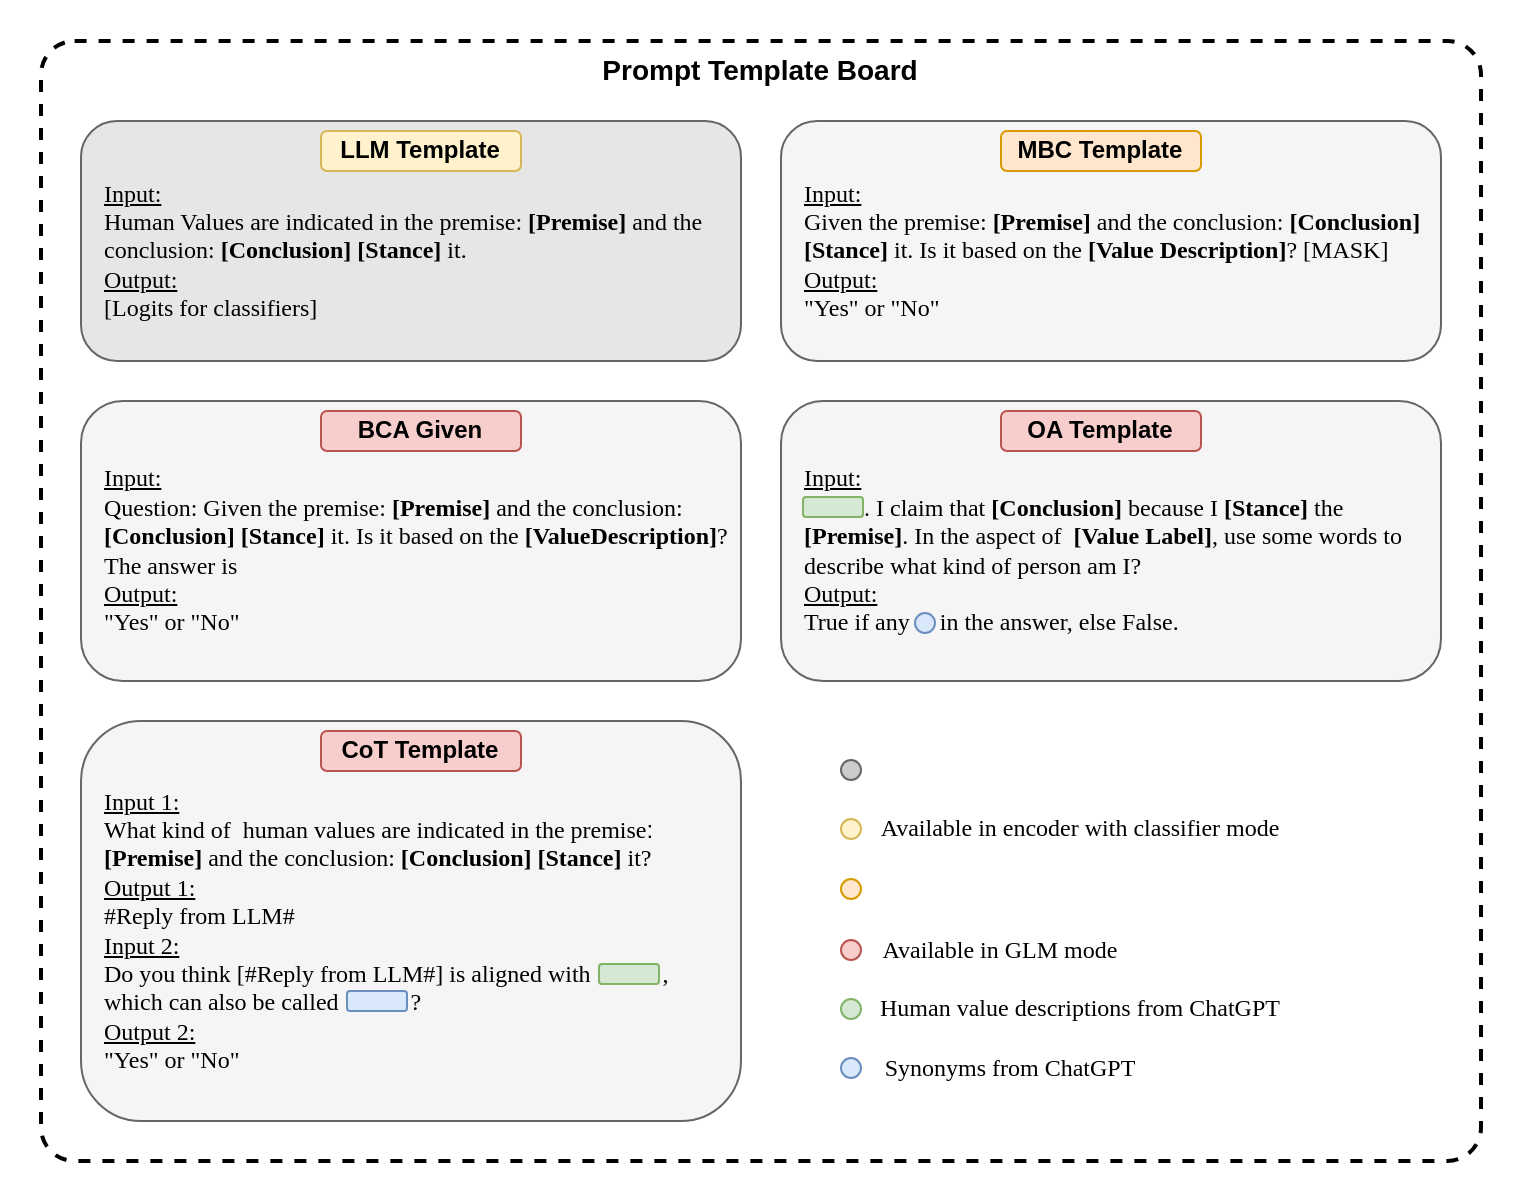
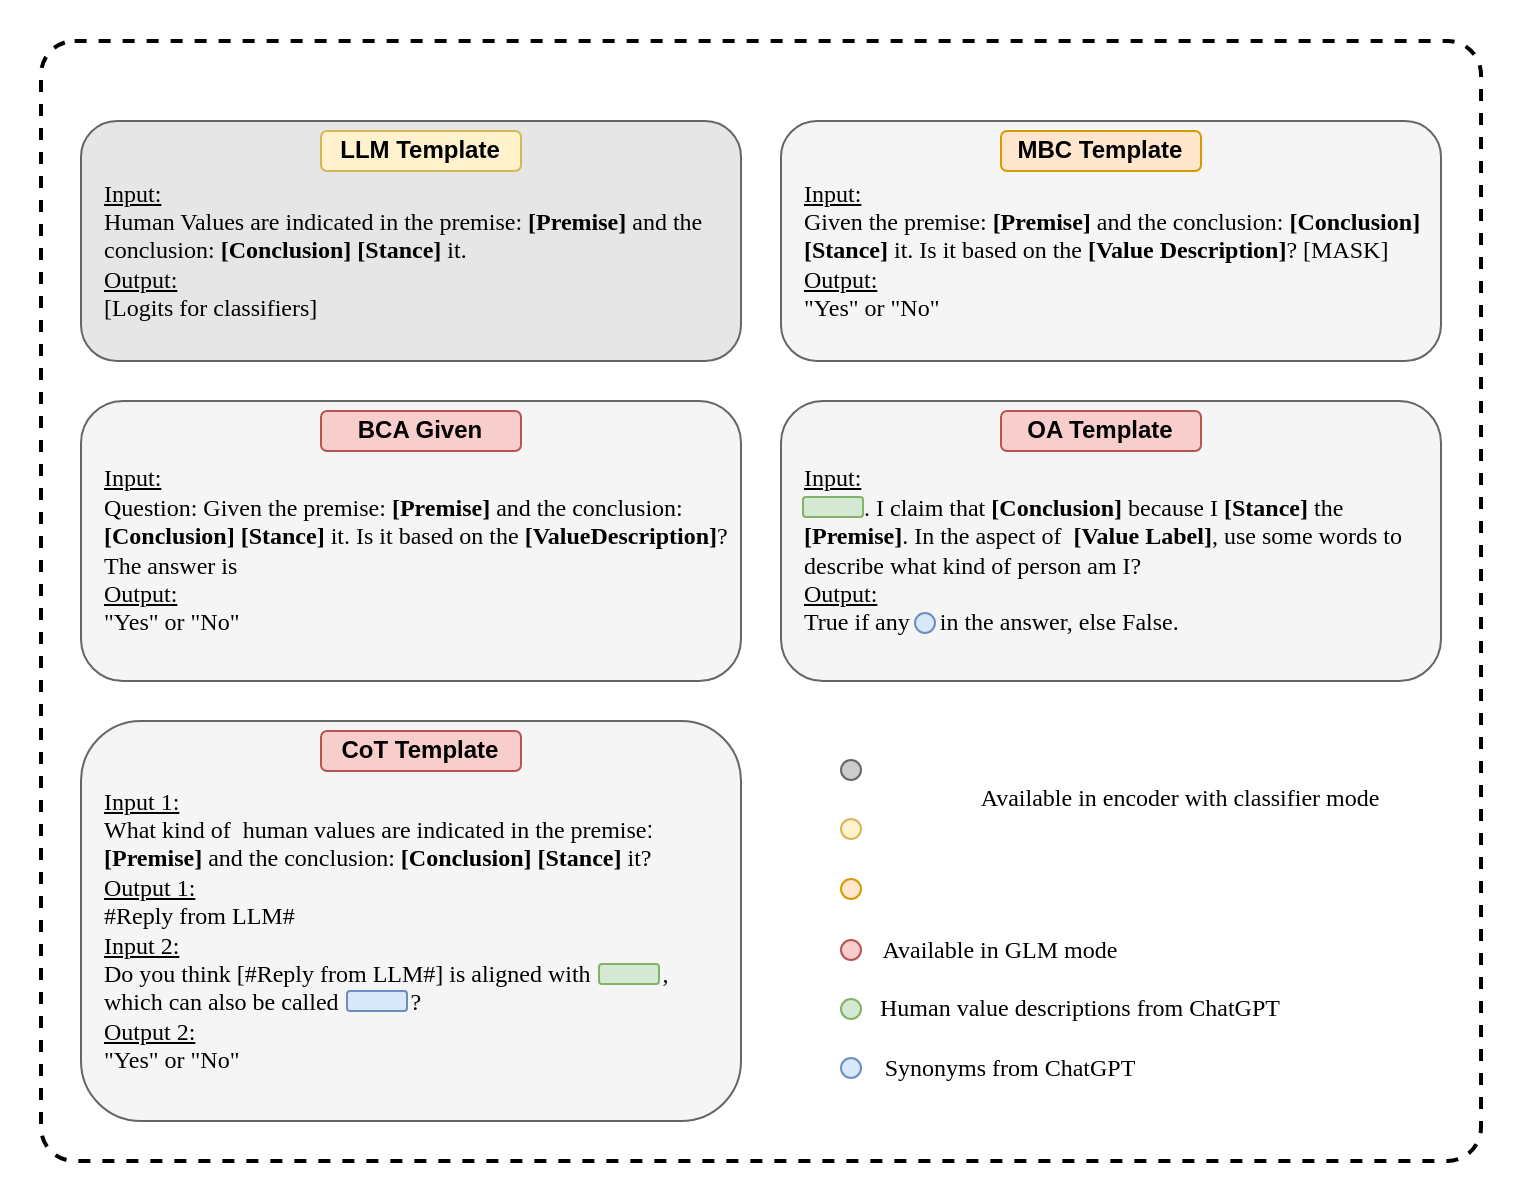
node "Prompt Template Board": removed
node "Available in encoder with classifier mode": moved (1081, 829) -> (1181, 799)
